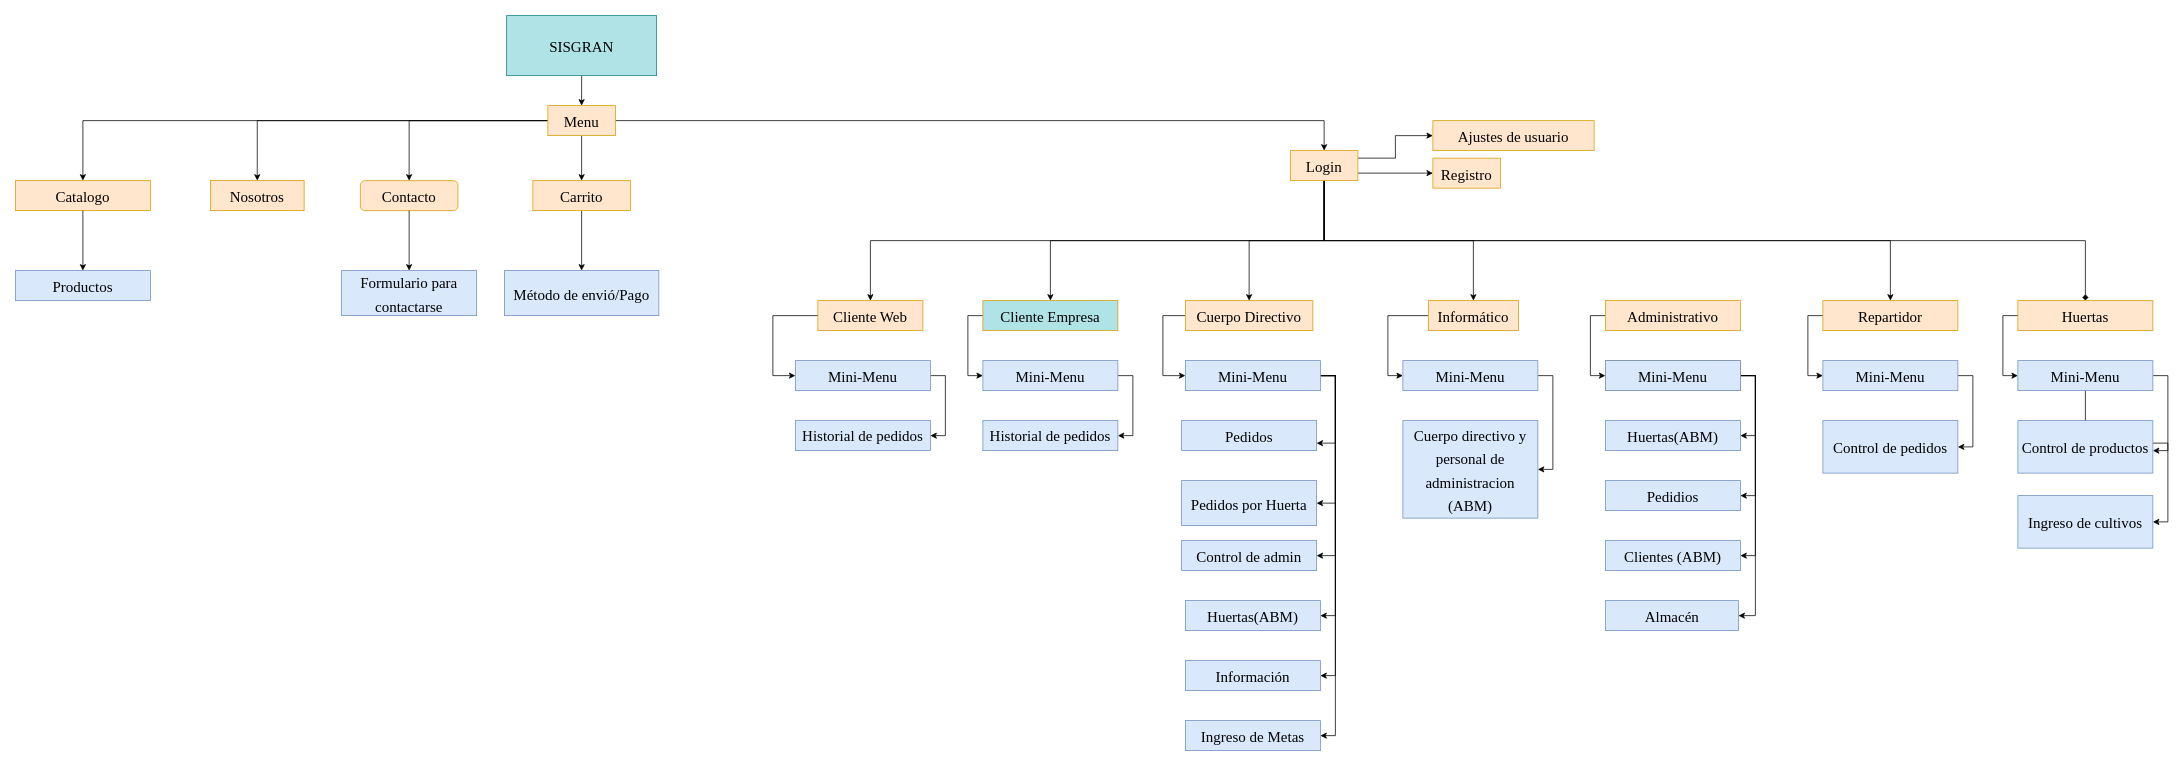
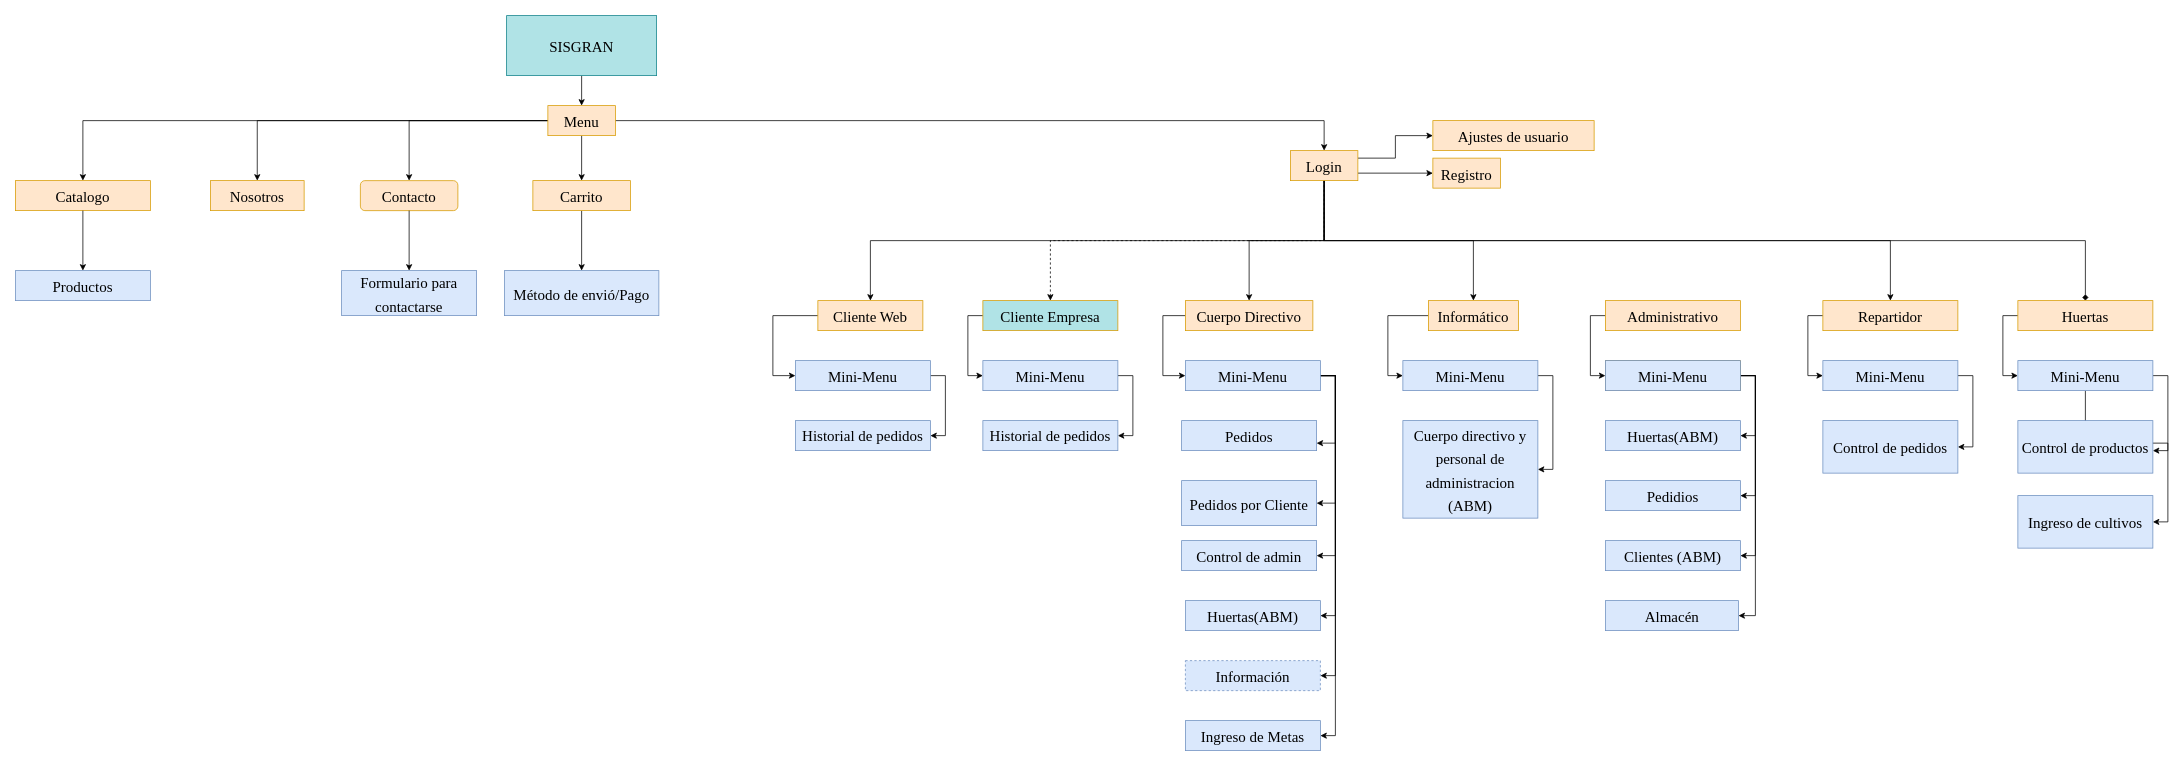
edge "Login" -> "Cliente Empresa": style solid -> dashed
node "Pedidos por Huerta": label "Pedidos por Huerta" -> "Pedidos por Cliente"
node "Información": style solid -> dashed
